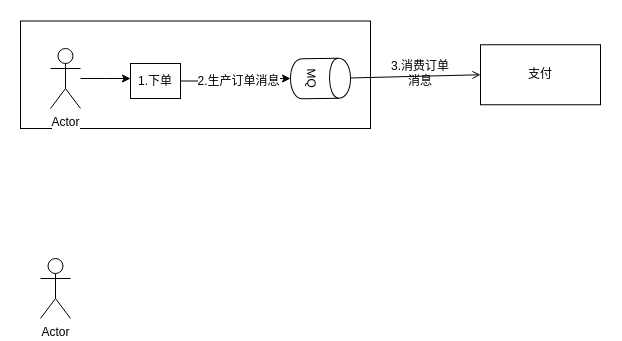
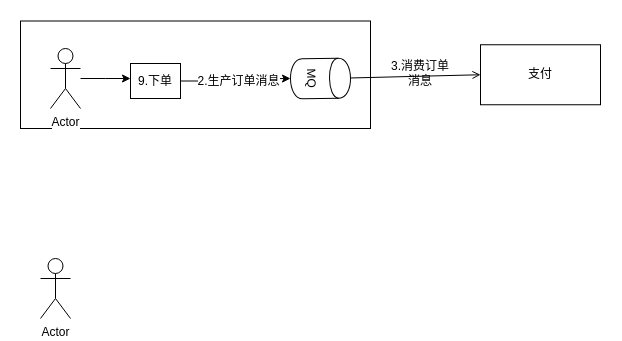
node "1.下单": label "1.下单" -> "9.下单"
